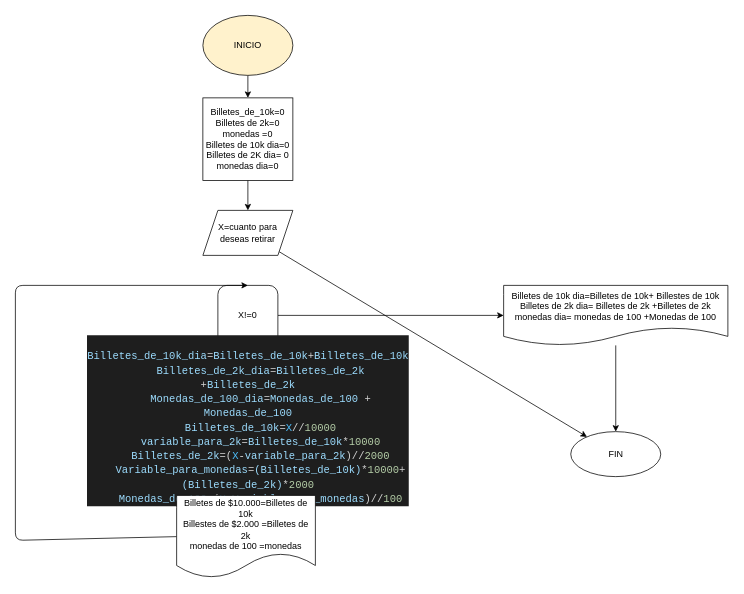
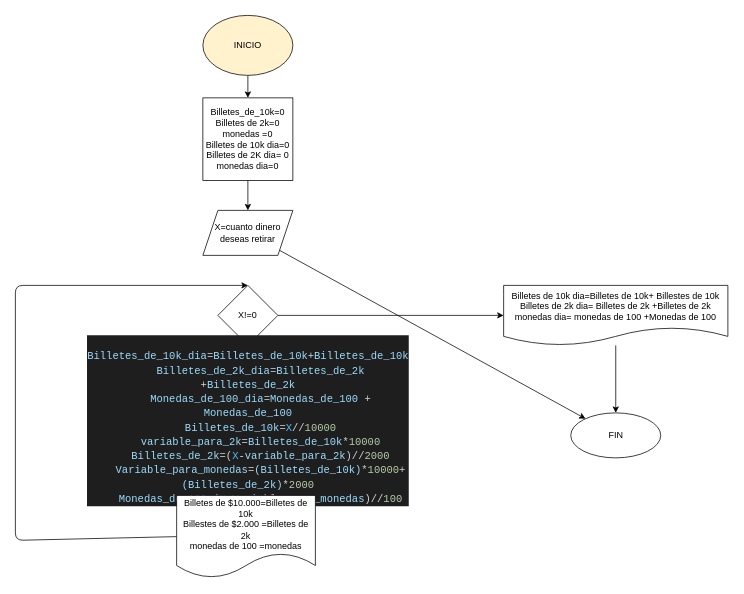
node "X=cuanto para deseas retirar": label "X=cuanto para deseas retirar" -> "X=cuanto dinero deseas retirar"
node "X!=0": shape rounded rectangle -> diamond
node "FIN": moved (616, 454) -> (616, 435)
